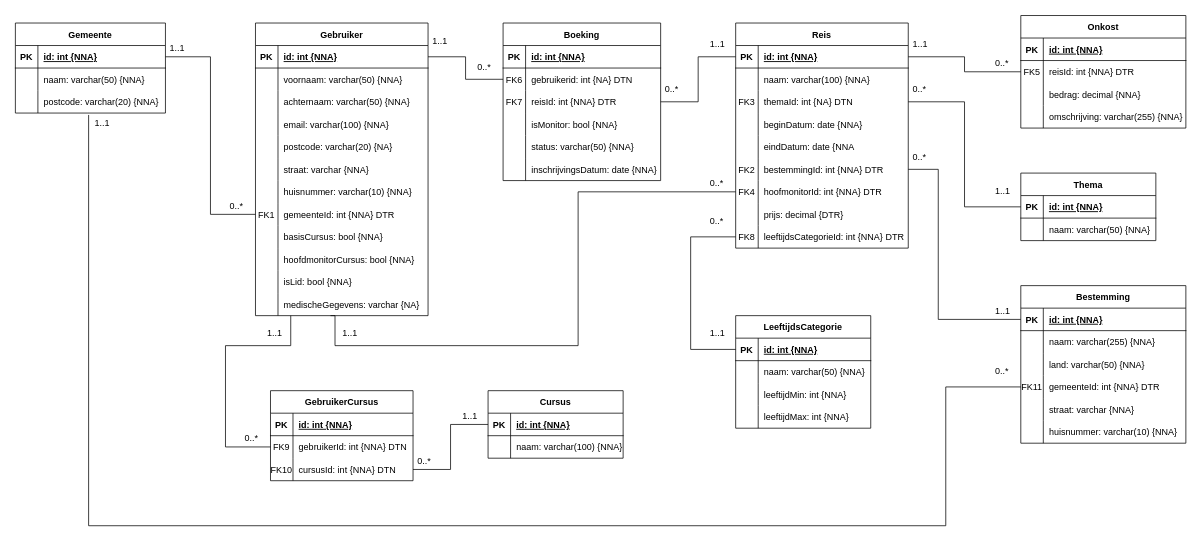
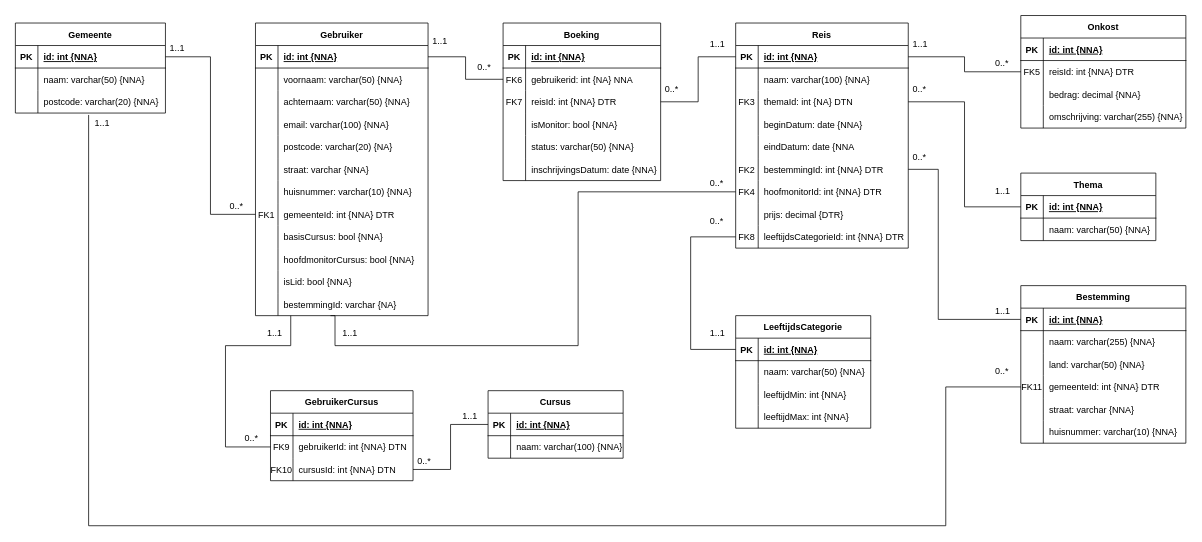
node "gebruikerid: int {NA} DTN": label "gebruikerid: int {NA} DTN" -> "gebruikerid: int {NA} NNA"
node "medischeGegevens: varchar {NA}": label "medischeGegevens: varchar {NA}" -> "bestemmingId: varchar {NA}"
